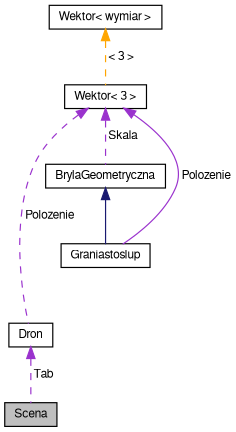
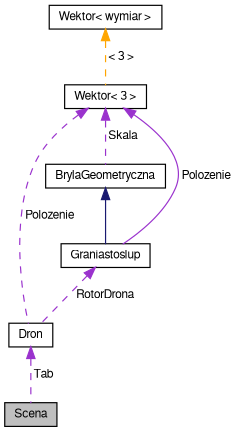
edge "Dron" -> "Graniastoslup": added, label "RotorDrona"
